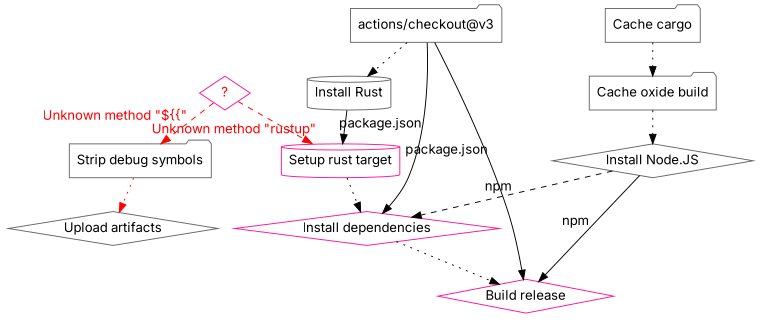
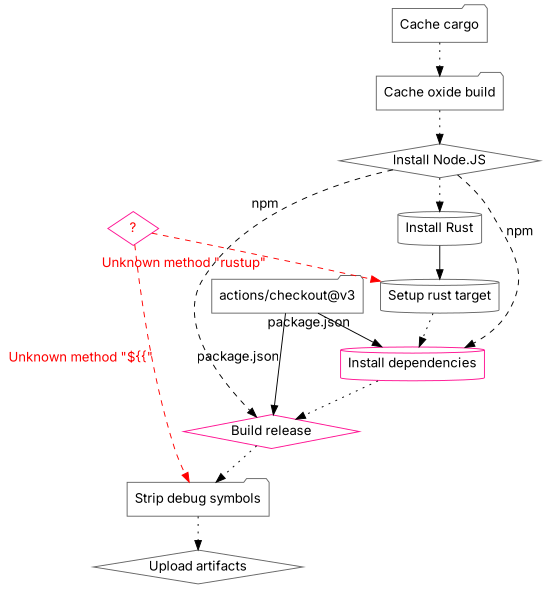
edge "actions/checkout@v3" -> "Install Rust": now "Install Node.JS" -> "Install Rust"
node "Setup rust target": color deeppink -> gray40
edge "Strip debug symbols" -> "Upload artifacts": color red -> black
edge "Install Node.JS" -> "Build release": style solid -> dashed
node "Install dependencies": shape diamond -> cylinder
edge "Build release" -> "Strip debug symbols": added
